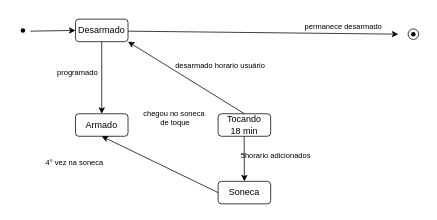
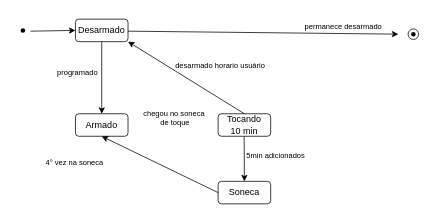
node "Tocando 18 min": label "Tocando 18 min" -> "Tocando 10 min"
node "5horario adicionados": label "5horario adicionados" -> "5min adicionados"
